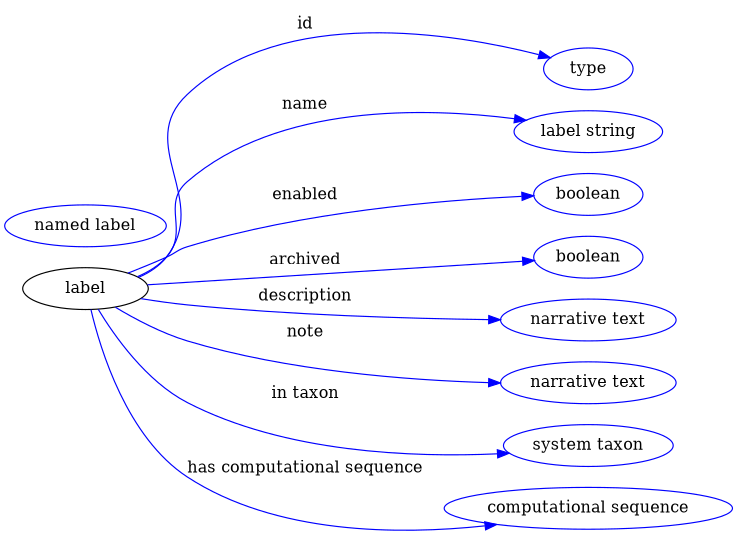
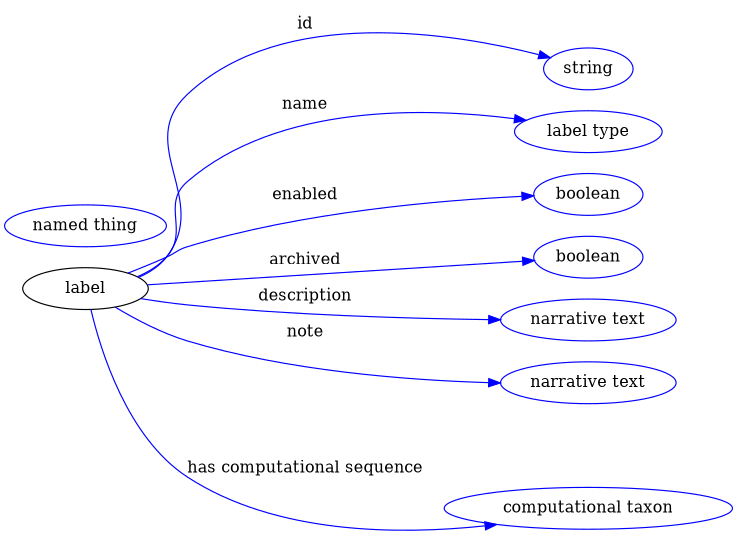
node "type": label "type" -> "string"
node "label string": label "label string" -> "label type"
node "named label": label "named label" -> "named thing"
node "system taxon": removed
node "computational sequence": label "computational sequence" -> "computational taxon"
